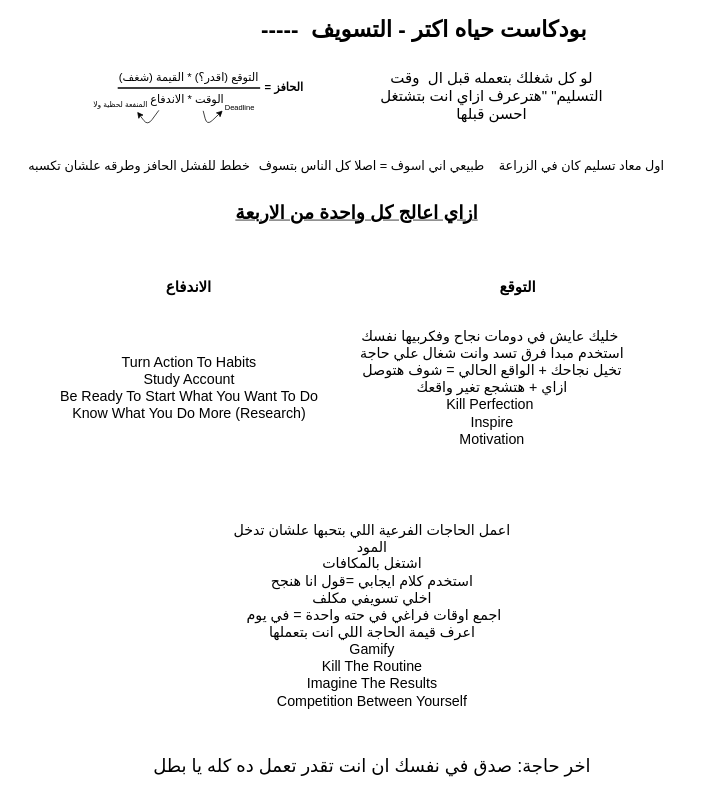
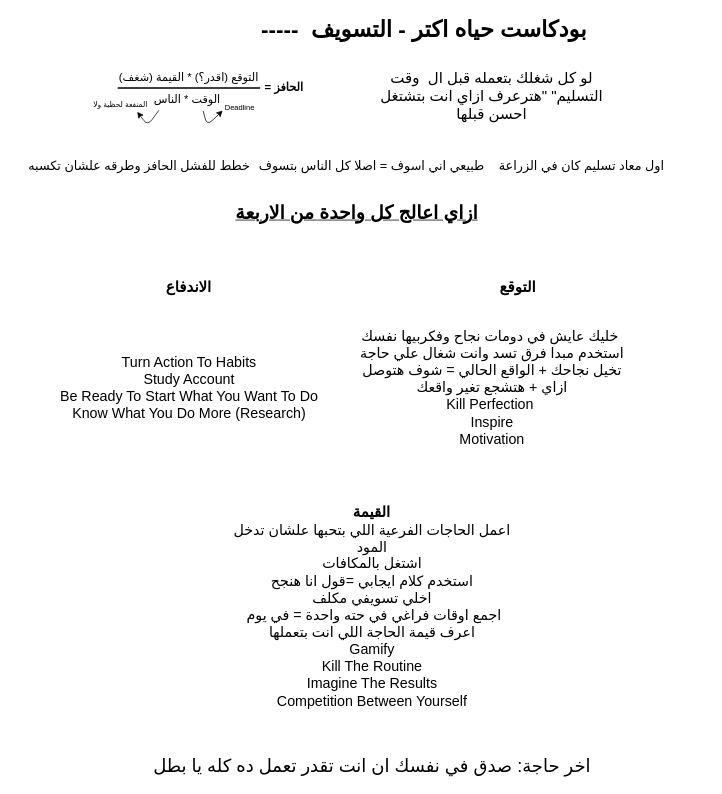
node "الوقت * الاندفاع": label "الوقت * الاندفاع" -> "الوقت * الناس"
node "القيمة": added
